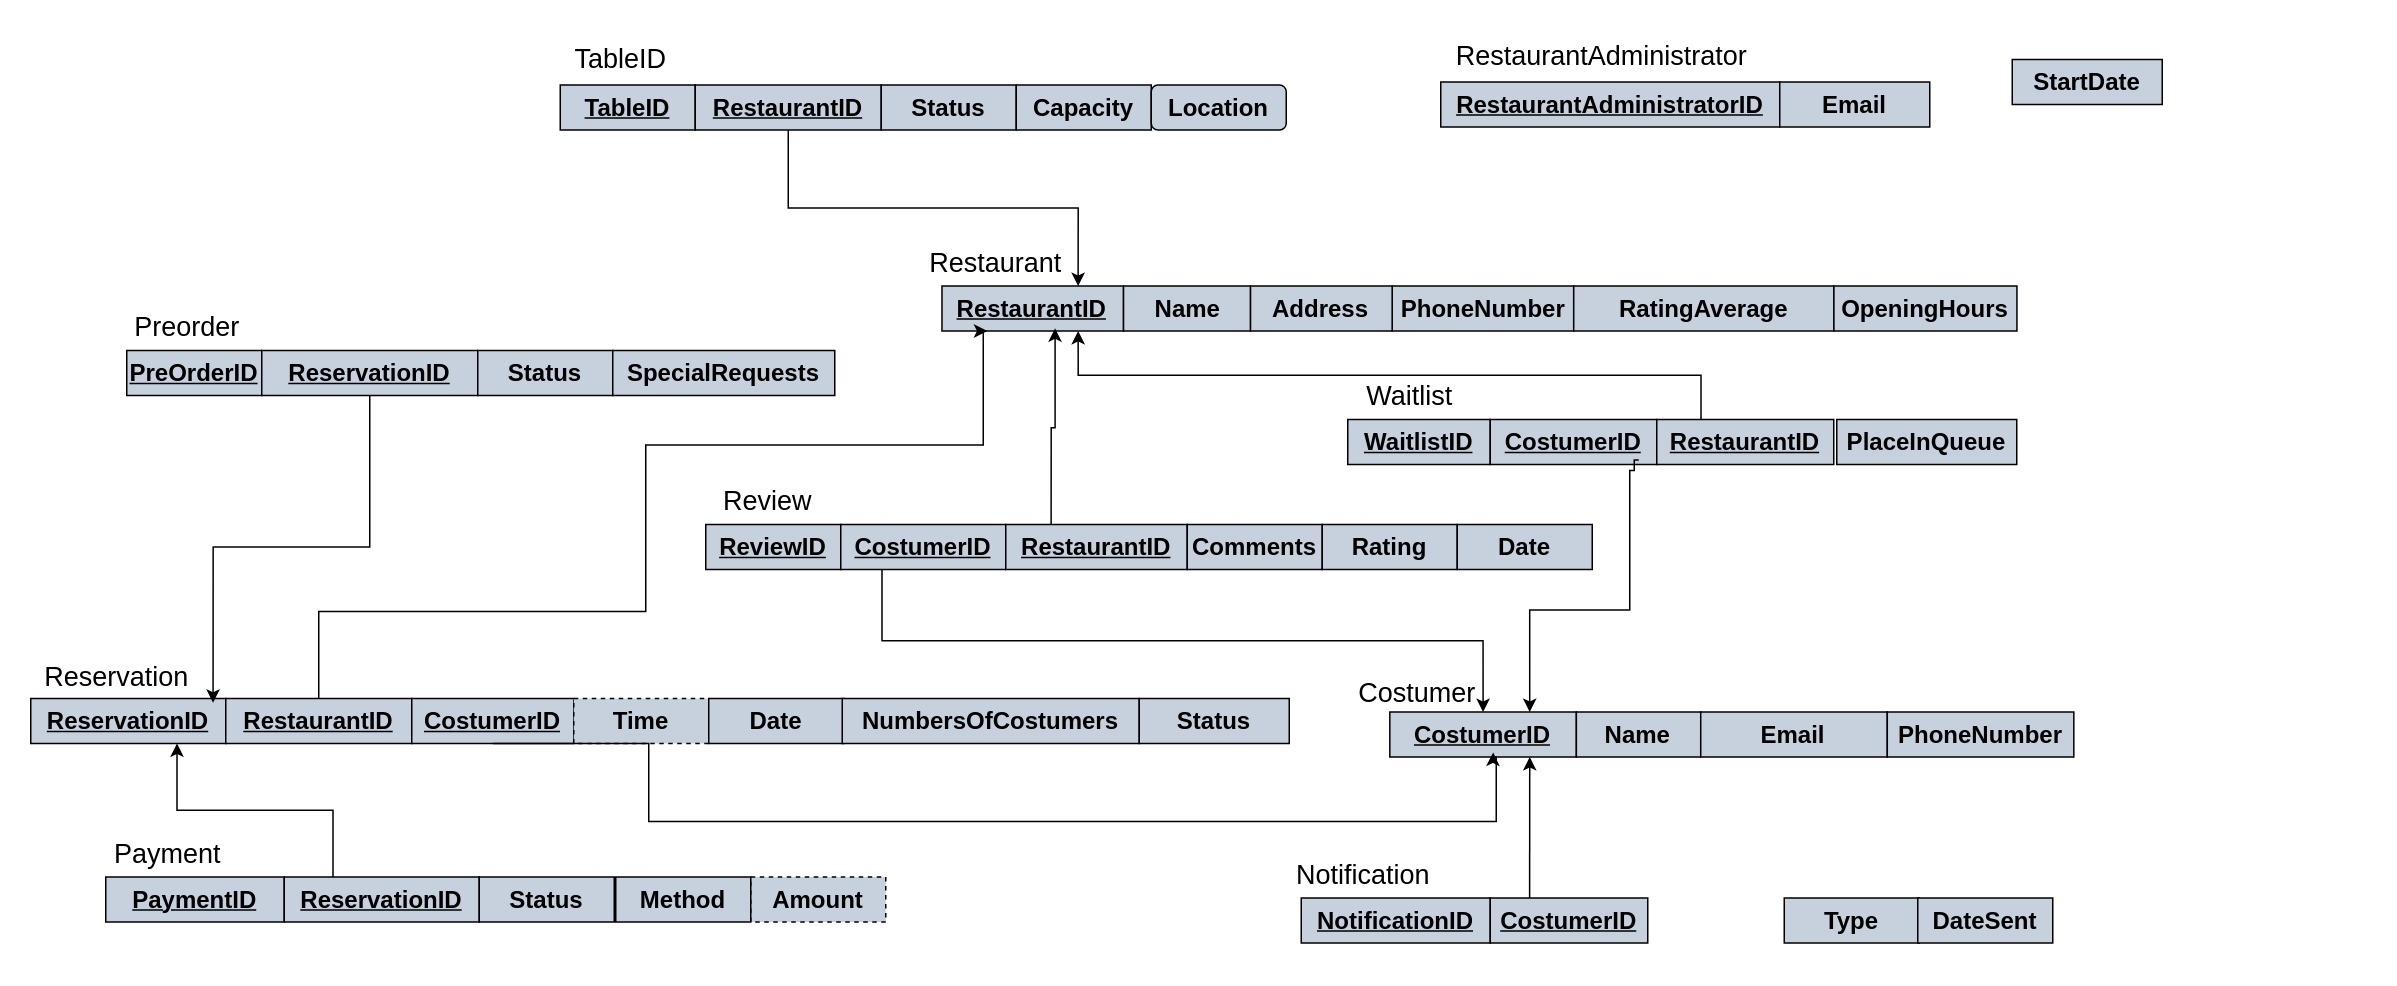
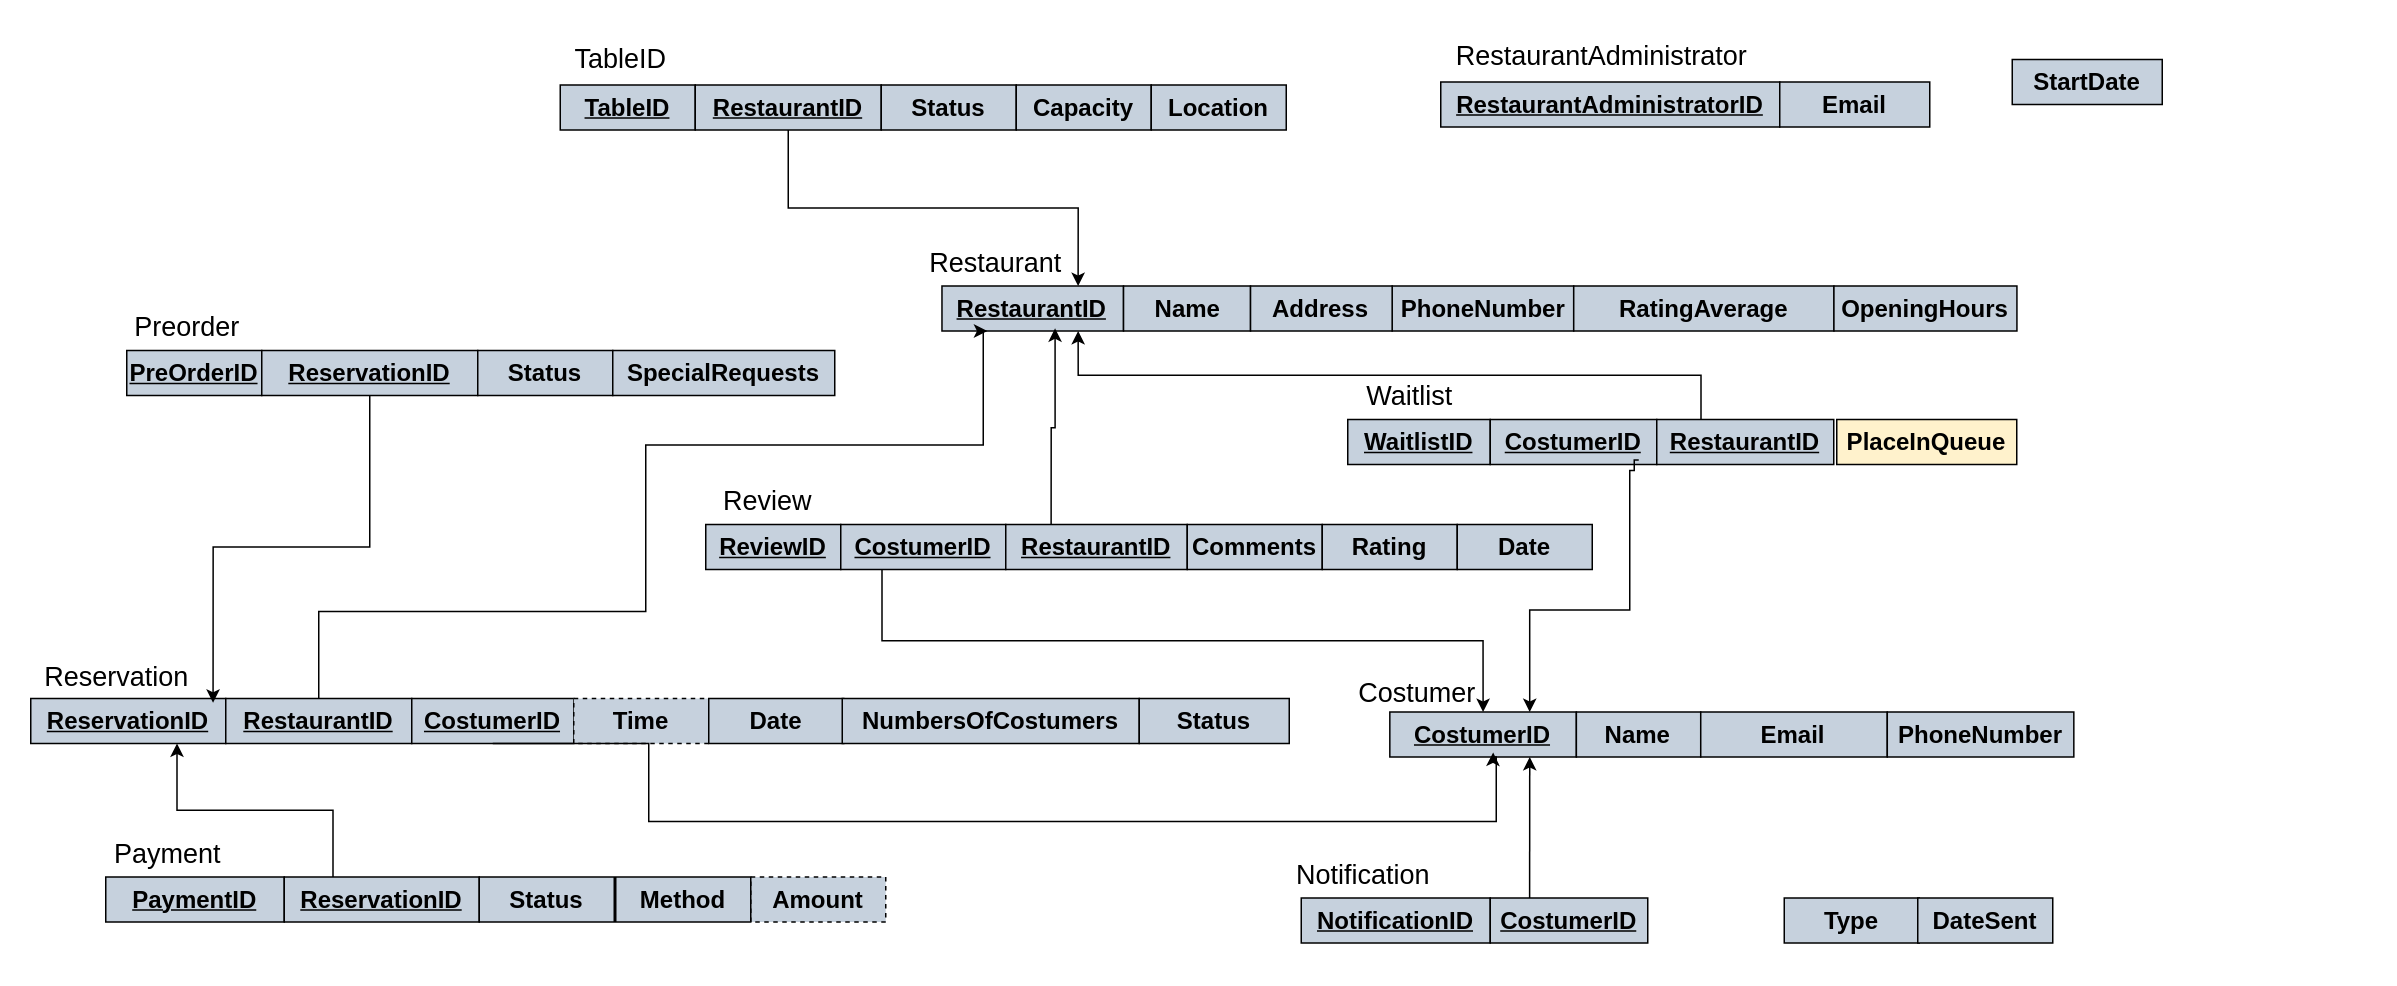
node "Location": shape rounded rectangle -> rectangle
node "PlaceInQueue": fillcolor #c6d1dd -> #fff2cc
